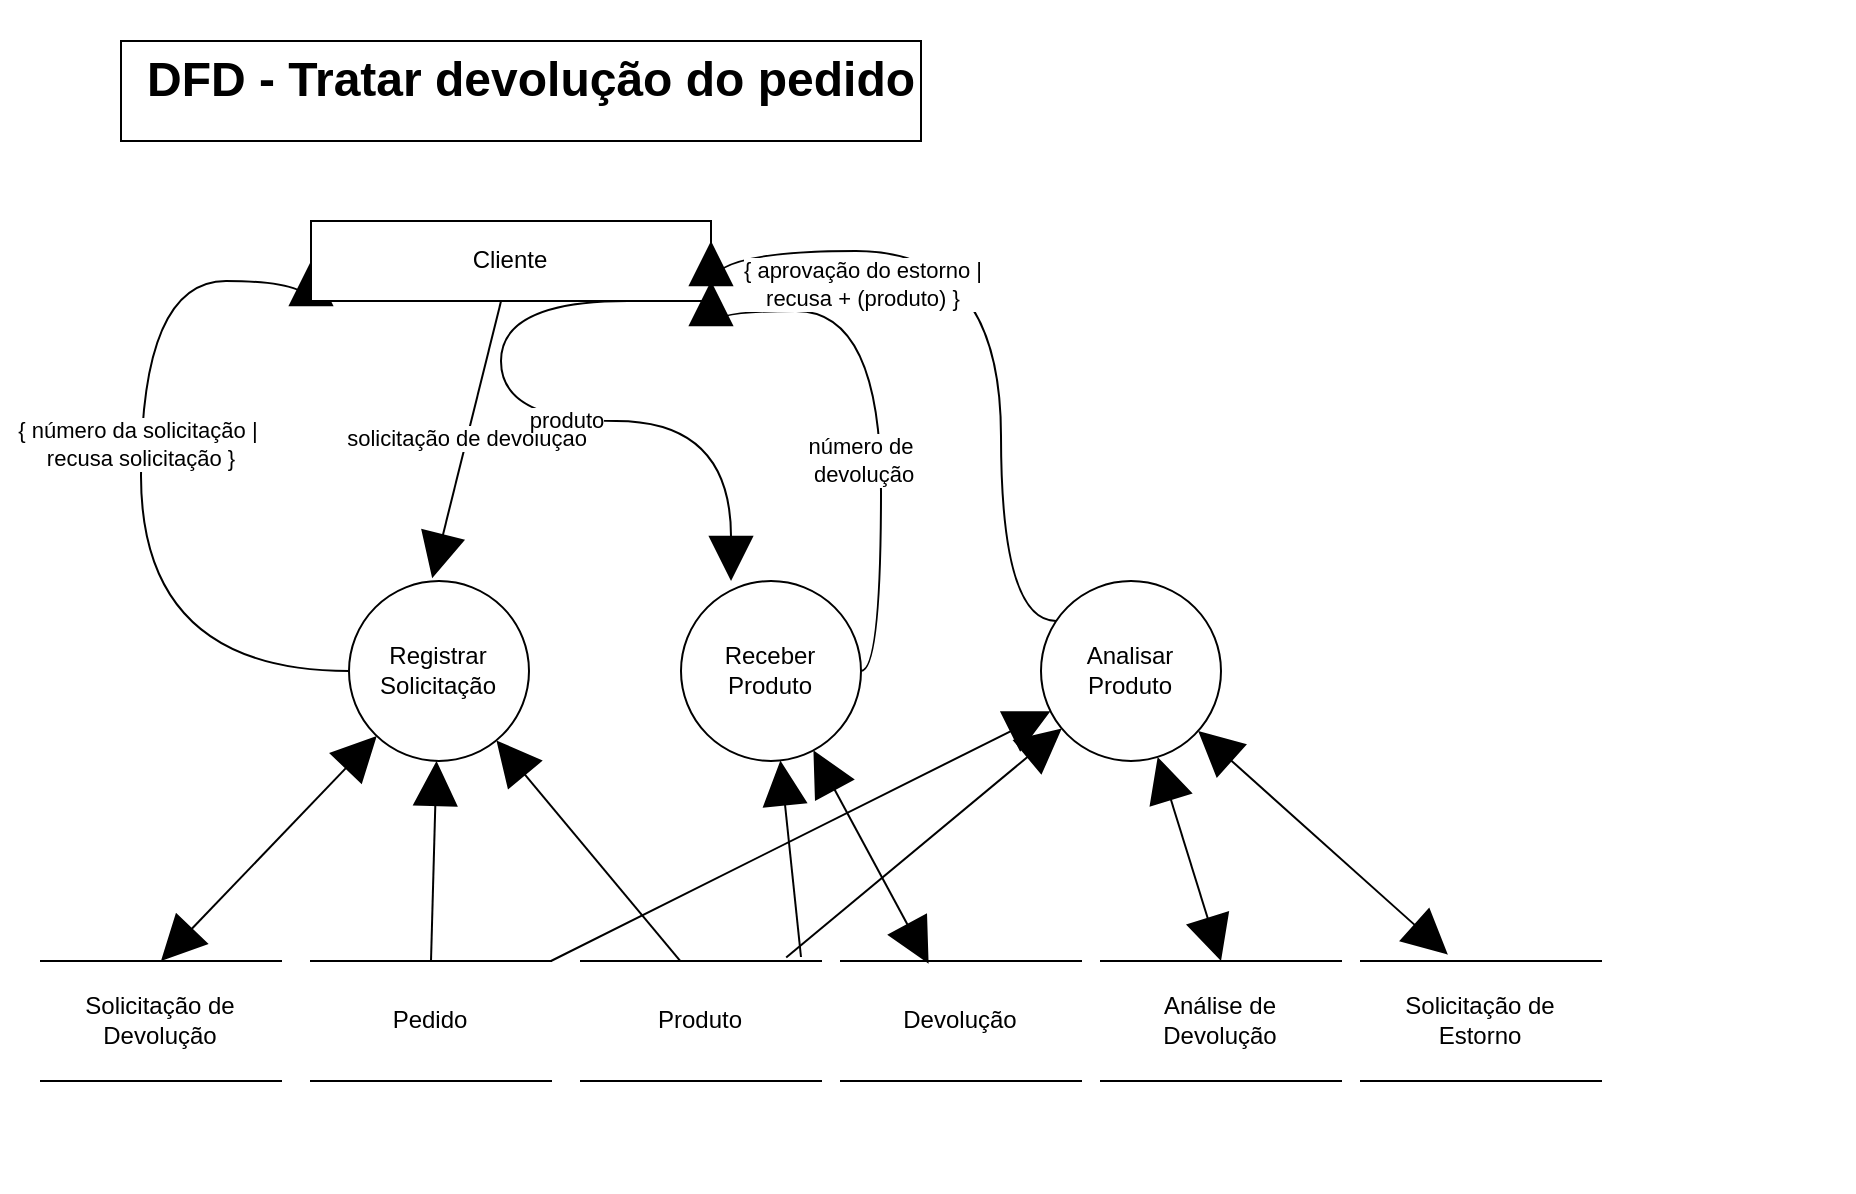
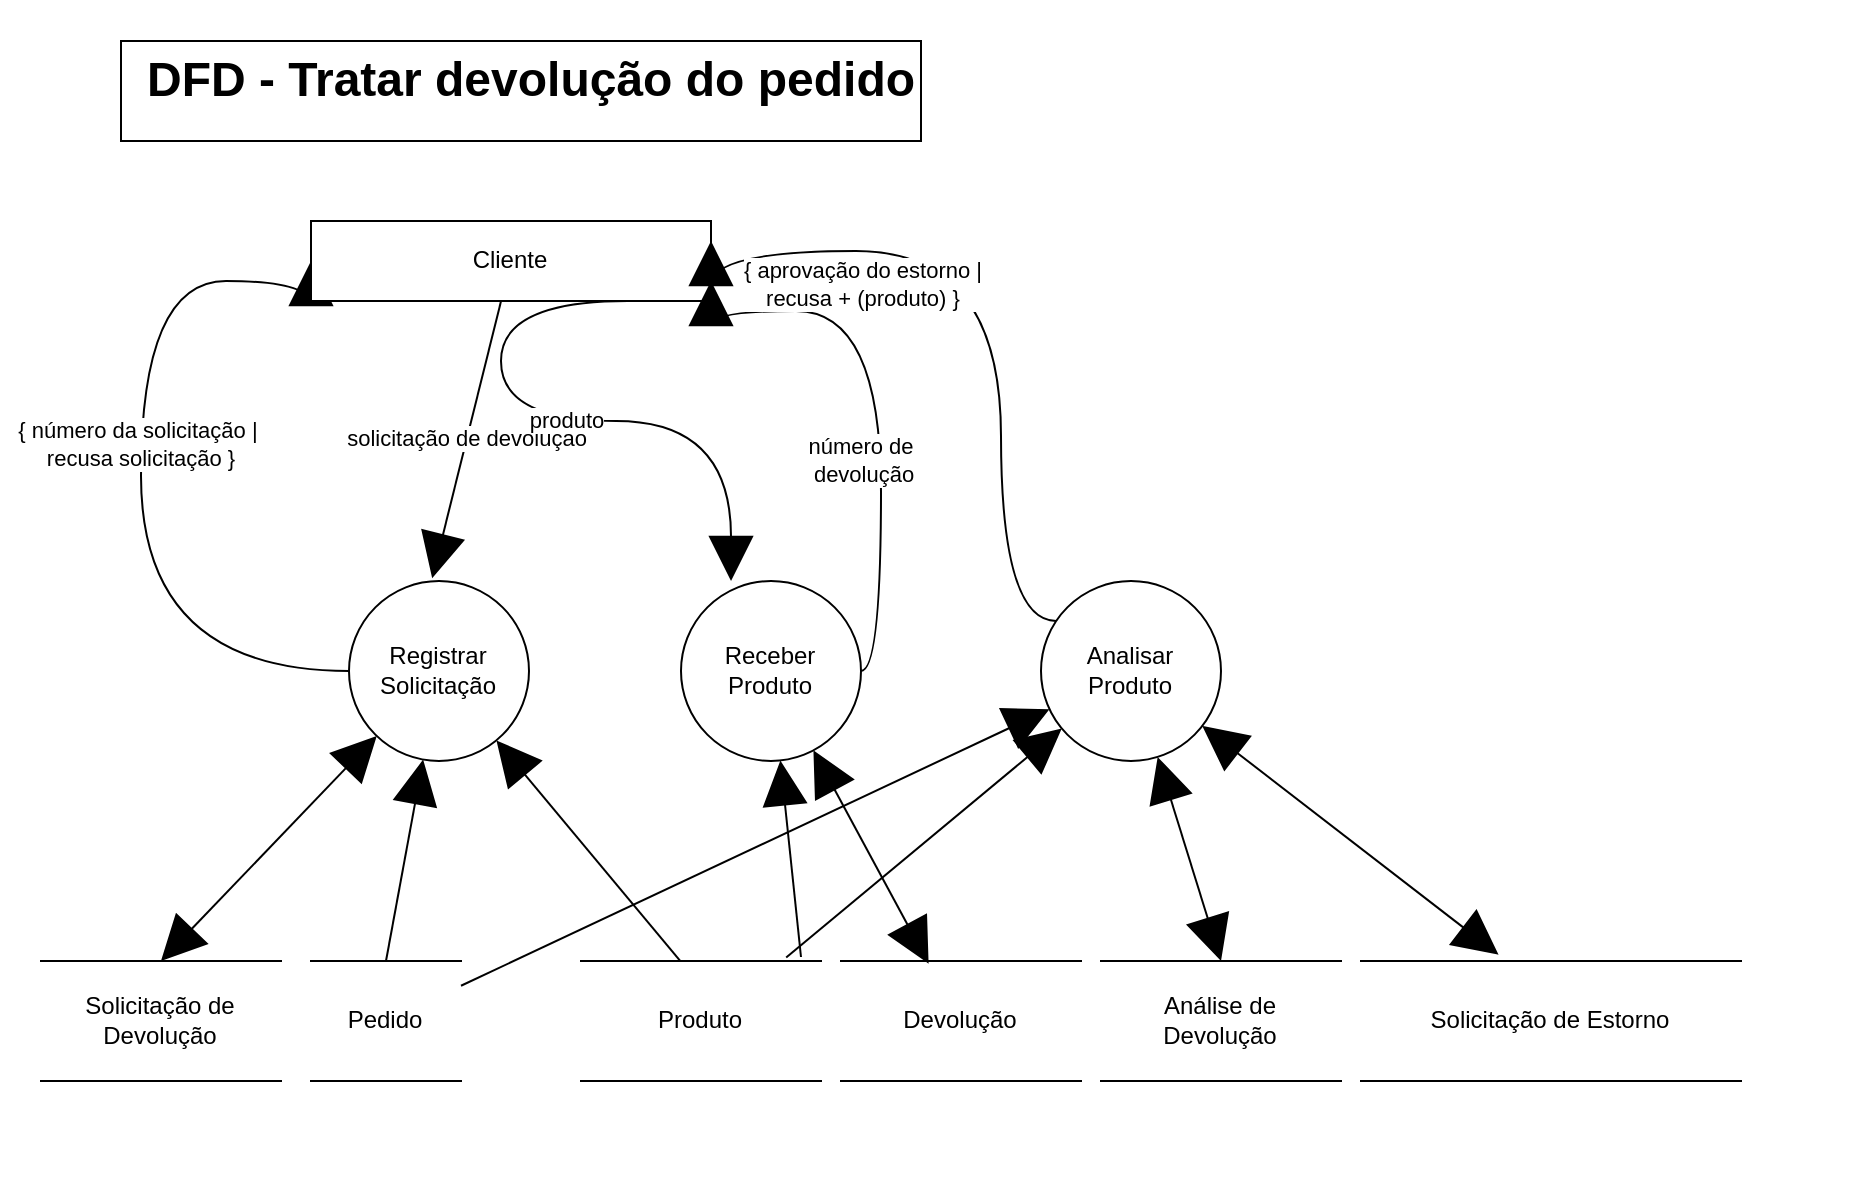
node "Pedido": size 240x120 -> 150x120
node "Solicitação de Estorno": size 240x120 -> 380x120
